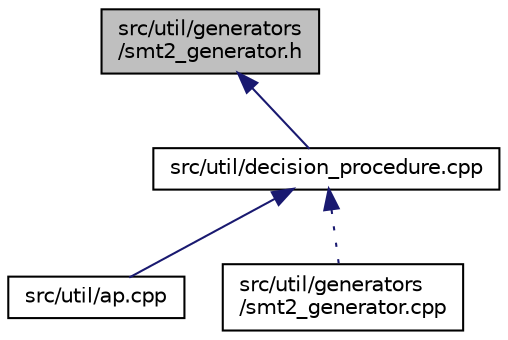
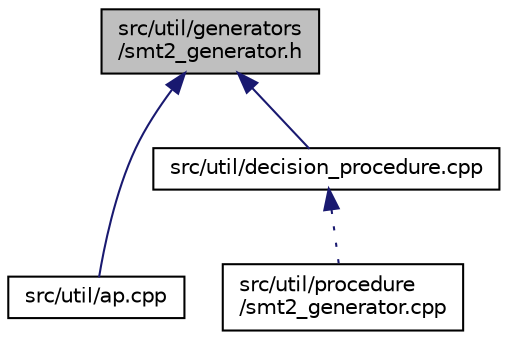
edge "src/util/ap.cpp" -> "src/util/decision_procedure.cpp": now "src/util/ap.cpp" -> "src/util/generators /smt2_generator.h"
node "src/util/generators /smt2_generator.cpp": label "src/util/generators /smt2_generator.cpp" -> "src/util/procedure /smt2_generator.cpp"
